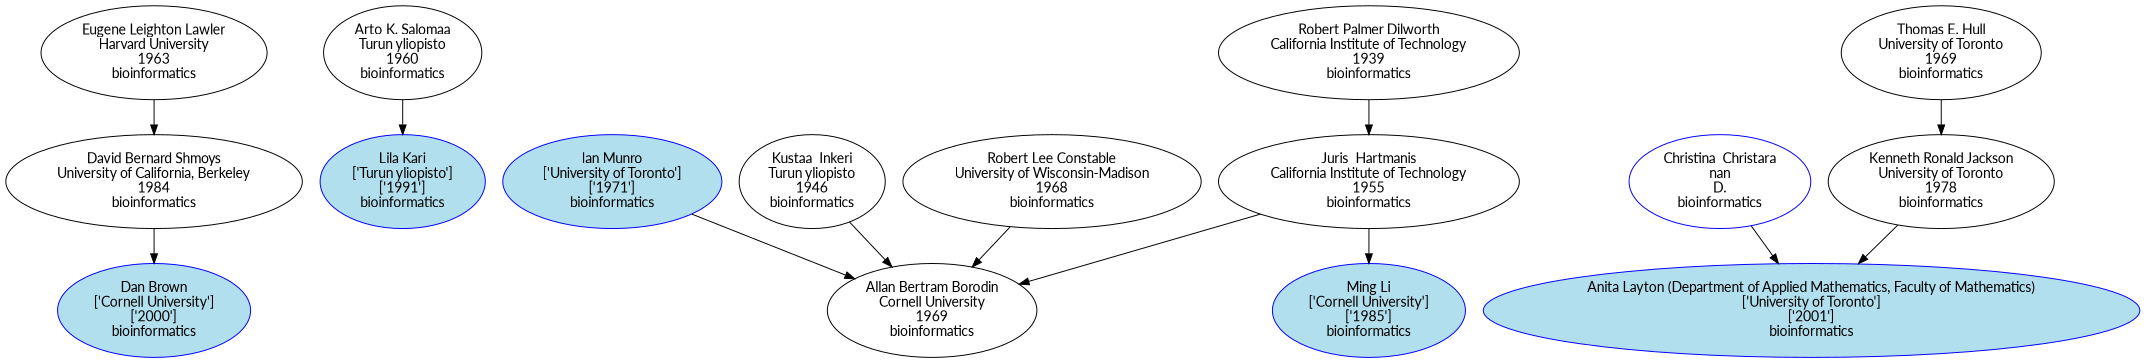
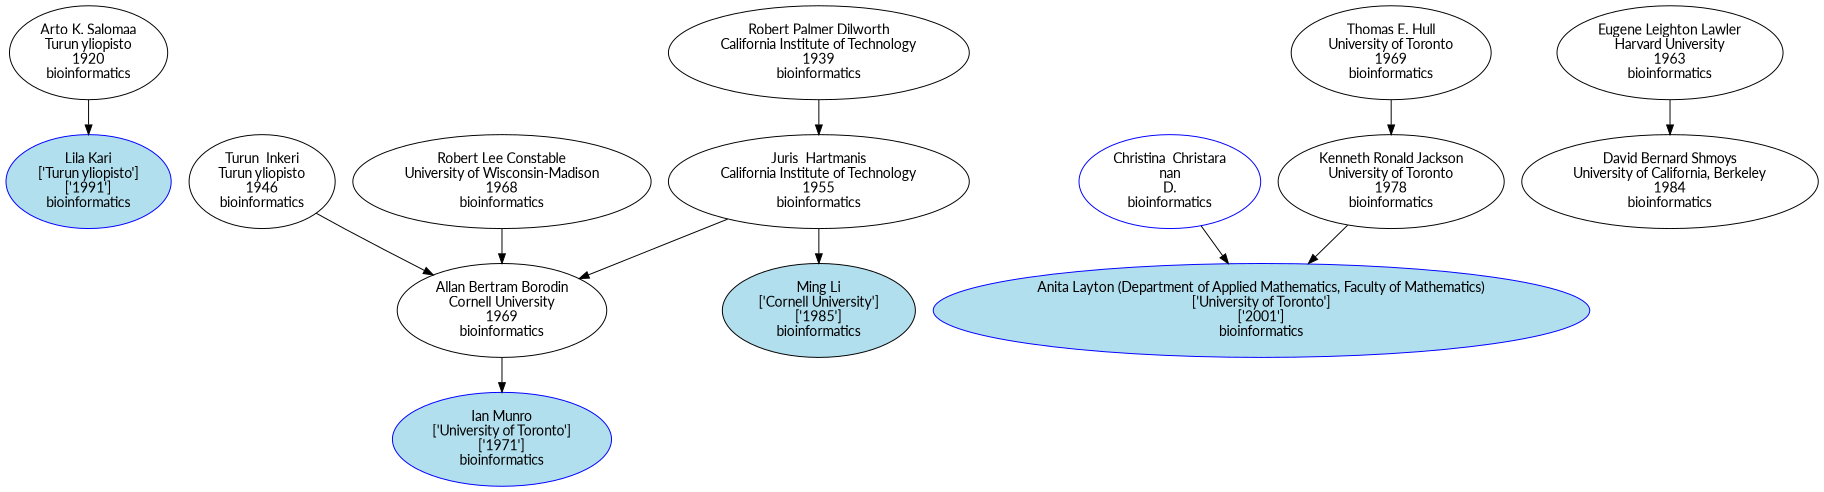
node "Arto K. Salomaa Turun yliopisto 1960 bioinformatics": label "Arto K. Salomaa Turun yliopisto 1960 bioinformatics" -> "Arto K. Salomaa Turun yliopisto 1920 bioinformatics"
node "Kustaa  Inkeri Turun yliopisto 1946 bioinformatics": label "Kustaa  Inkeri Turun yliopisto 1946 bioinformatics" -> "Turun  Inkeri Turun yliopisto 1946 bioinformatics"
edge "Ian Munro ['University of Toronto'] ['1971'] bioinformatics" -> "Allan Bertram Borodin Cornell University 1969 bioinformatics": reversed
node "​Dan Brown ['Cornell University'] ['2000'] bioinformatics": removed
node "Ming Li ['Cornell University'] ['1985'] bioinformatics": color blue -> black
